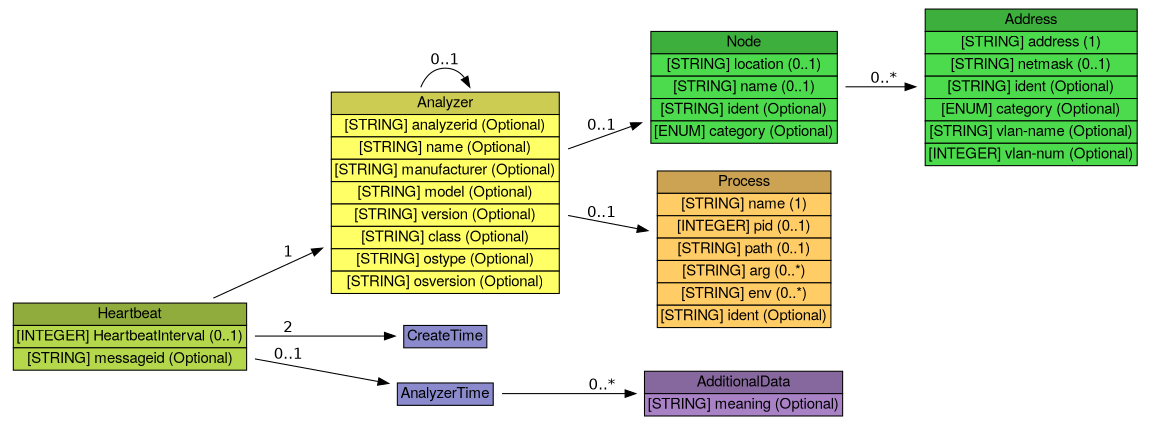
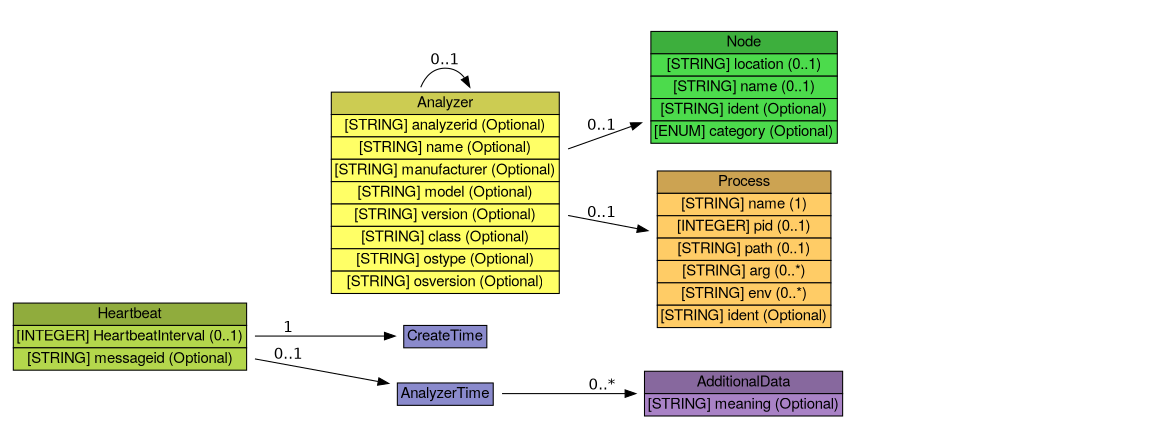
node "Address": removed
edge "Heartbeat" -> "Analyzer": removed, label "1"
edge "Heartbeat" -> "CreateTime": label "2" -> "1"
